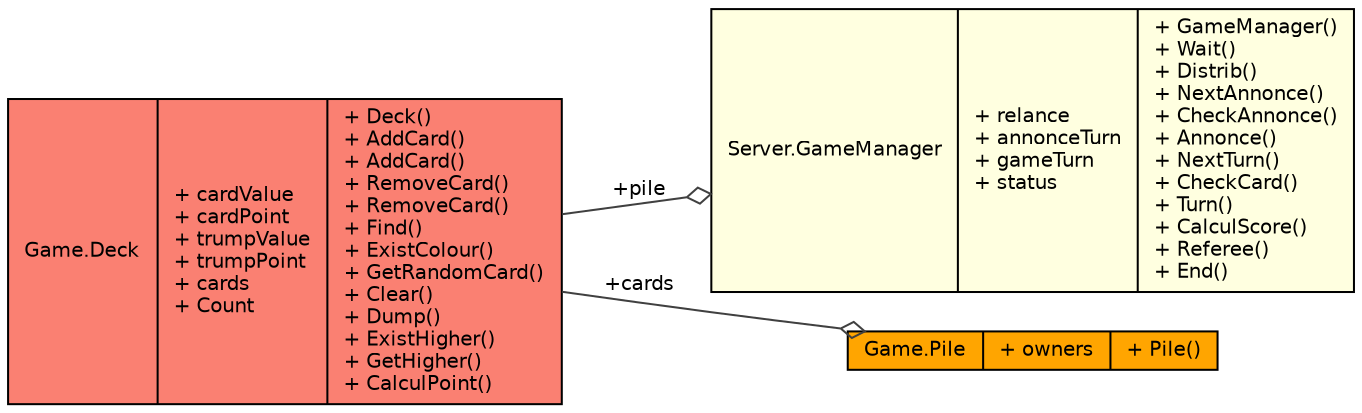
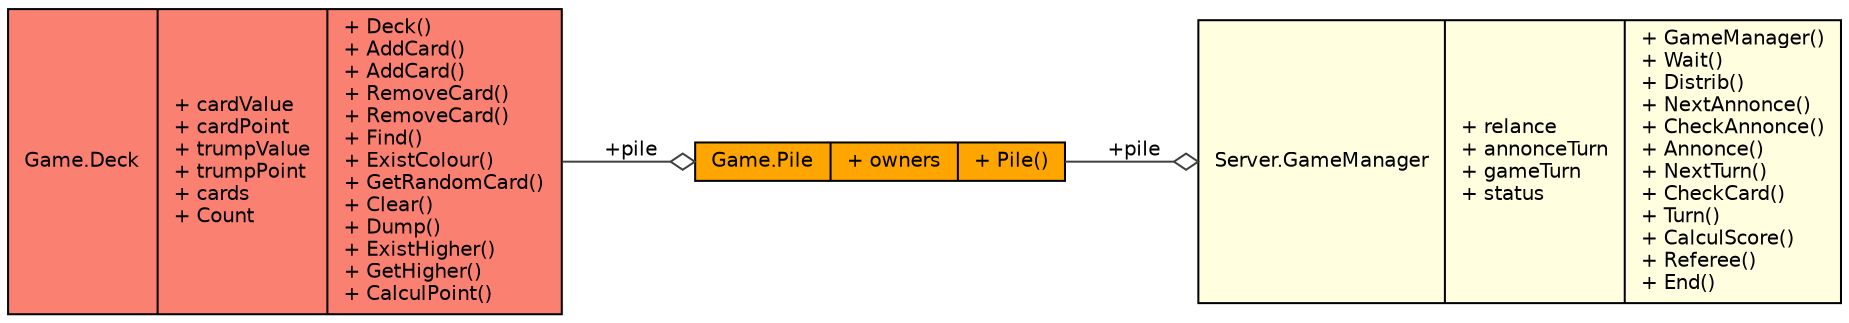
edge "Game.Deck" -> "Server.GameManager": now "Game.Pile" -> "Server.GameManager"
edge "Game.Deck" -> "Game.Pile": label " +cards" -> " +pile"
